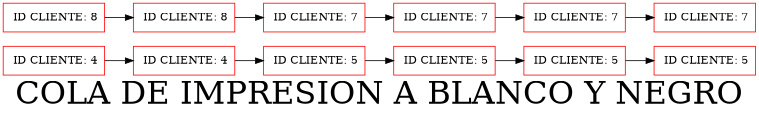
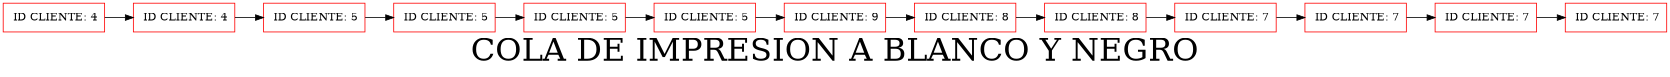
node "ID CLIENTE: 9": added
